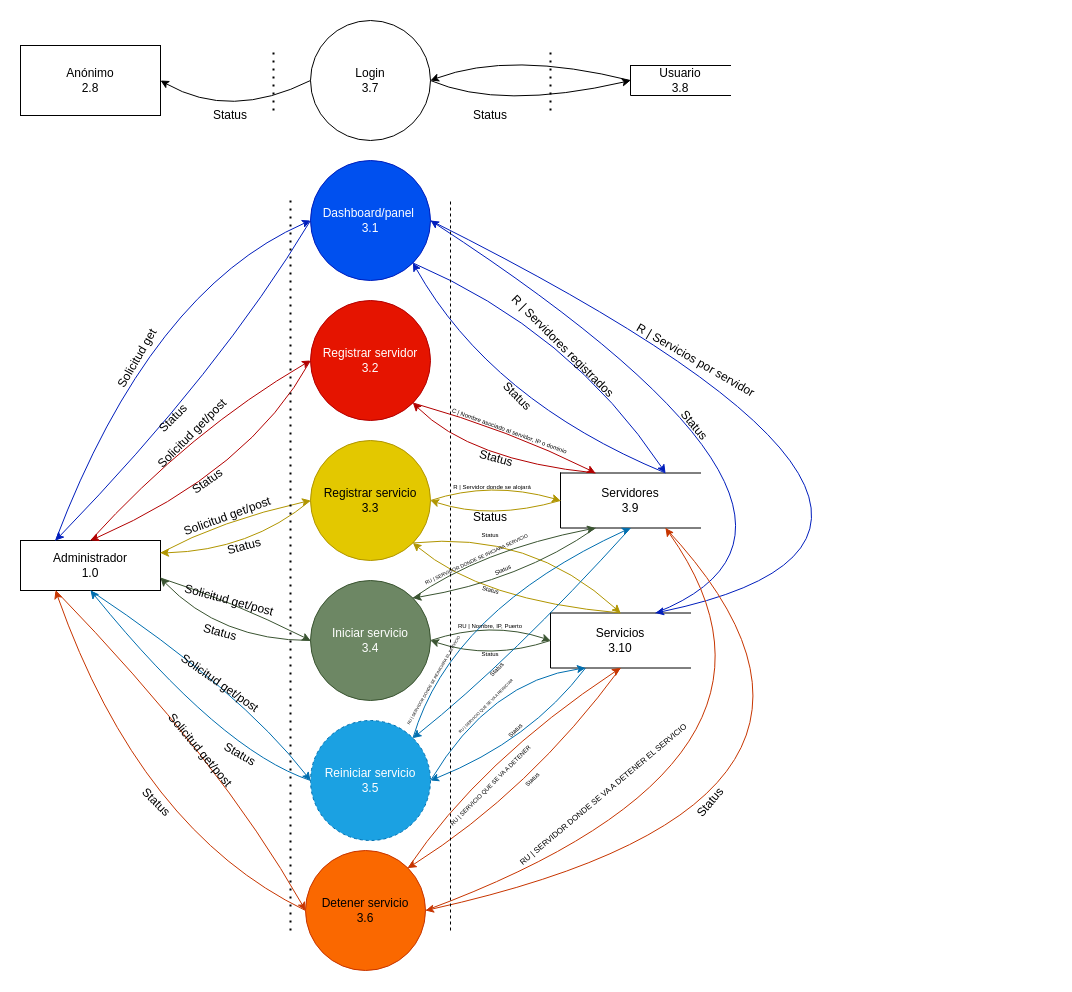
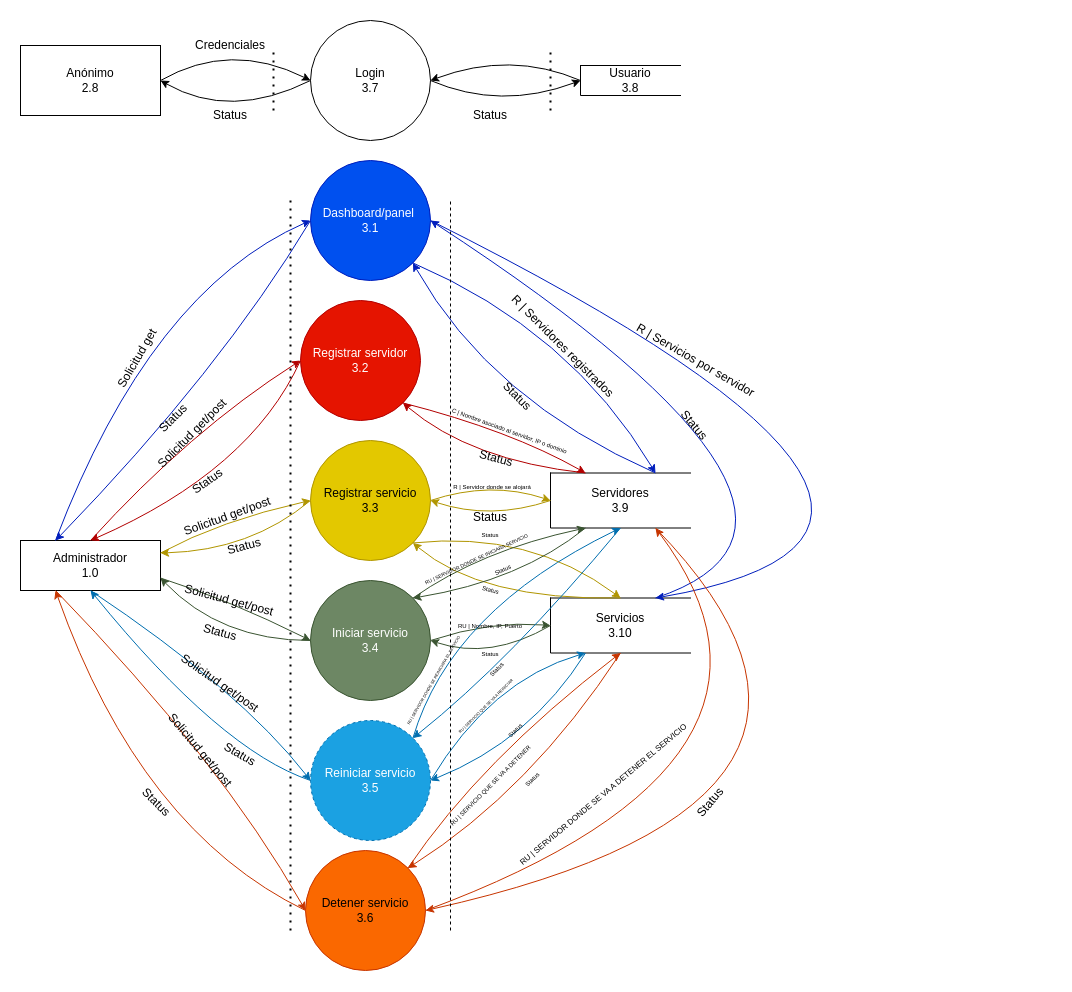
node "Credenciales": added
edge "Anónimo 2.8" -> "Login 3.7": added
node "Usuario 3.8": moved (681, 81) -> (631, 81)
node "Registrar servidor 3.2": moved (371, 361) -> (361, 361)
node "Servidores 3.9": moved (631, 501) -> (621, 501)
node "Servicios 3.10": moved (621, 641) -> (621, 626)
